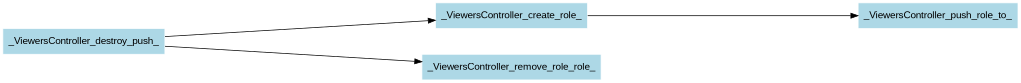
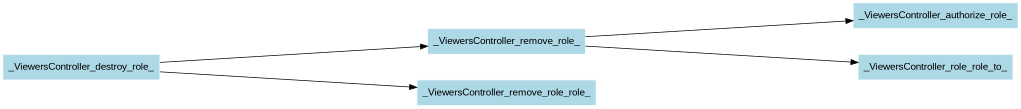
node "_ViewersController_create_role_": label "_ViewersController_create_role_" -> "_ViewersController_remove_role_"
node "_ViewersController_authorize_role_": added
node "_ViewersController_push_role_to_": label "_ViewersController_push_role_to_" -> "_ViewersController_role_role_to_"
node "_ViewersController_destroy_push_": label "_ViewersController_destroy_push_" -> "_ViewersController_destroy_role_"
